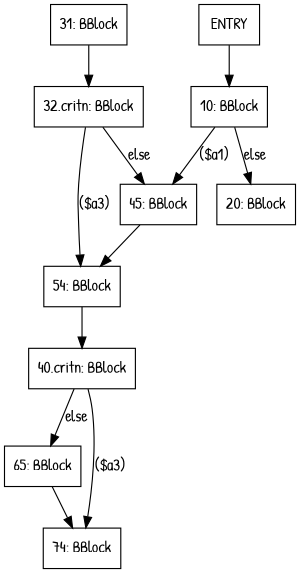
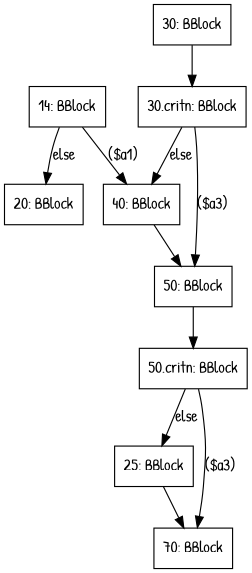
node "31: BBlock": label "31: BBlock" -> "30: BBlock"
node "ENTRY": removed
node "32.critn: BBlock": label "32.critn: BBlock" -> "30.critn: BBlock"
node "10: BBlock": label "10: BBlock" -> "14: BBlock"
node "45: BBlock": label "45: BBlock" -> "40: BBlock"
node "54: BBlock": label "54: BBlock" -> "50: BBlock"
node "40.critn: BBlock": label "40.critn: BBlock" -> "50.critn: BBlock"
node "65: BBlock": label "65: BBlock" -> "25: BBlock"
node "74: BBlock": label "74: BBlock" -> "70: BBlock"
